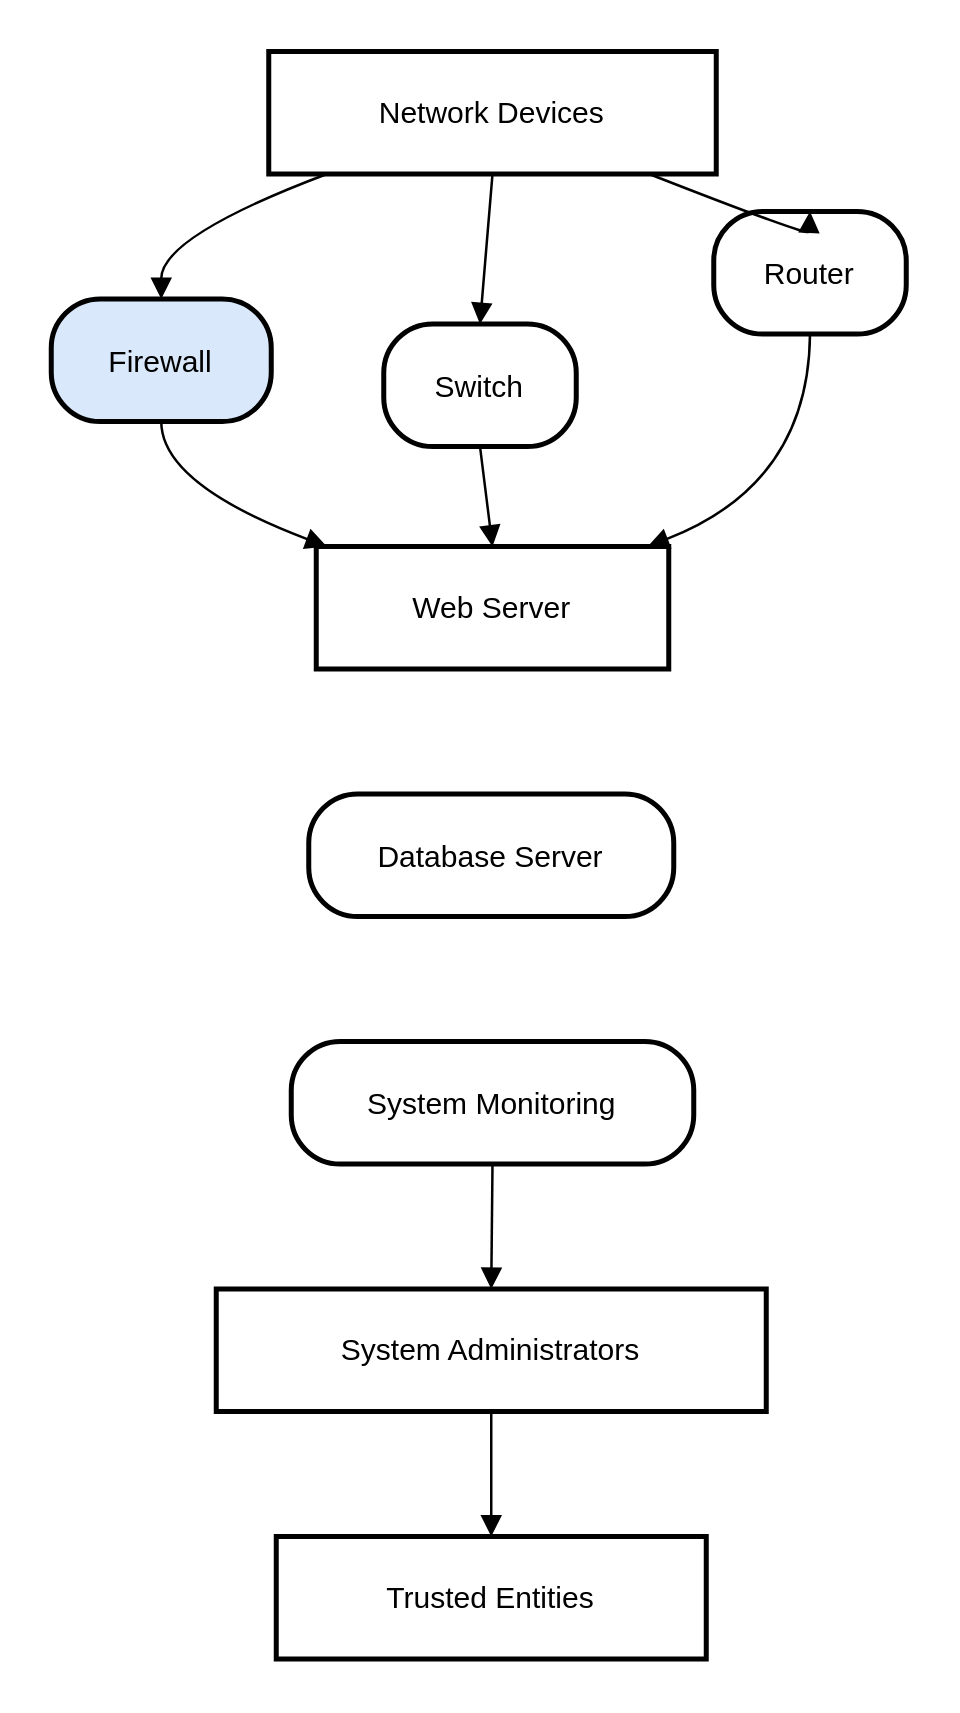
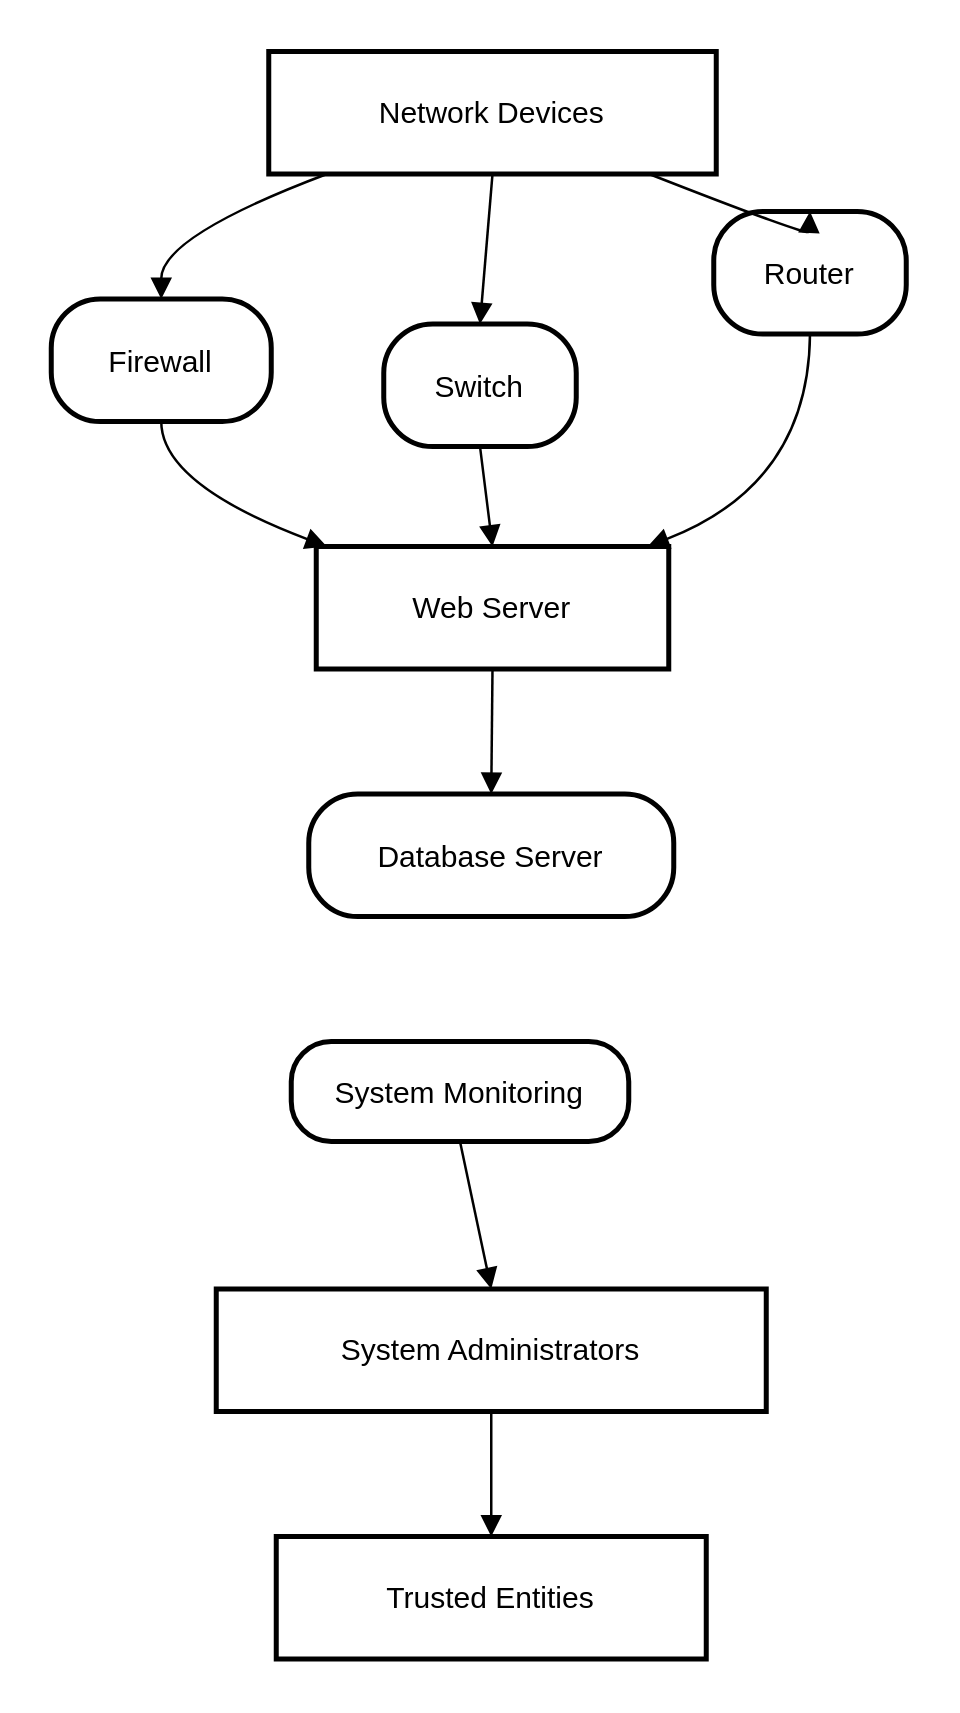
node "Firewall": fillcolor #dae8fc -> #ffffff
edge "Web Server" -> "Database Server": added
node "System Monitoring": size 403x123 -> 338x100
